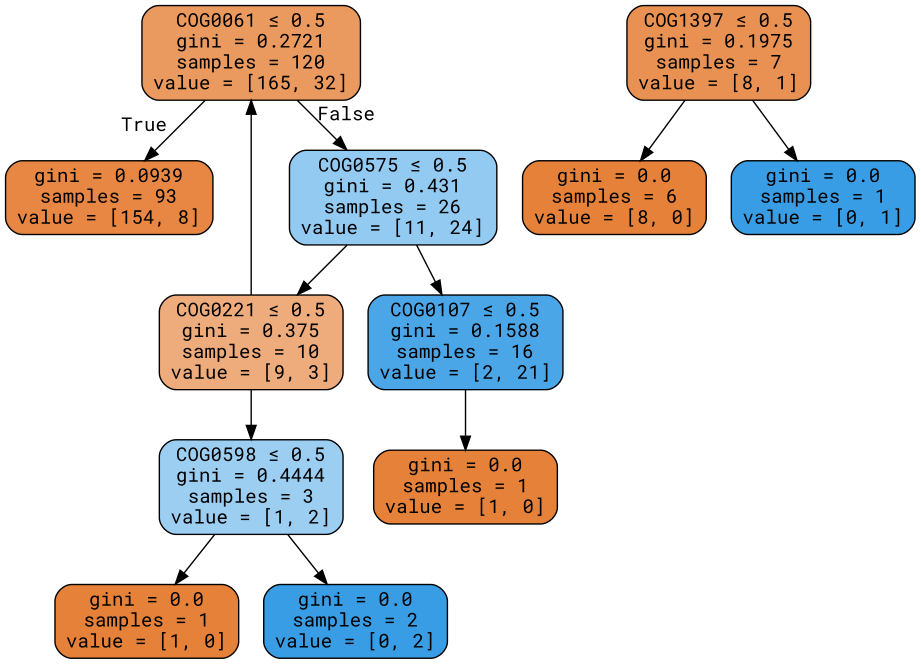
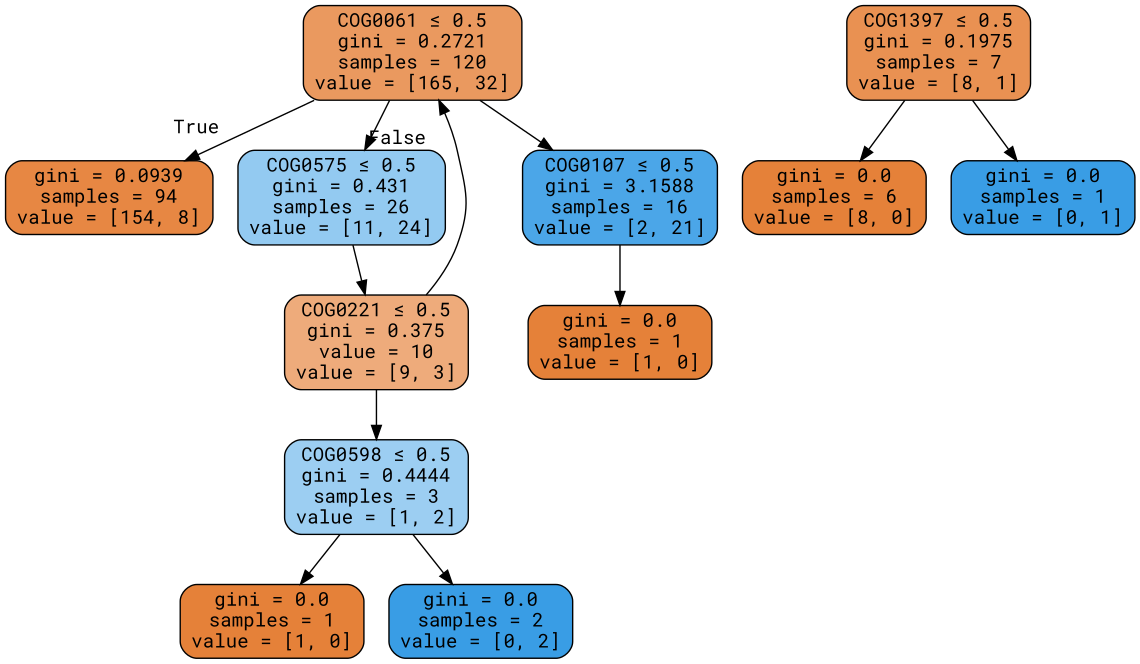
node "gini = 0.0939": text "samples = 93" -> "samples = 94"
edge "COG0575 ≤ 0.5" -> "COG0107 ≤ 0.5": now "COG0061 ≤ 0.5" -> "COG0107 ≤ 0.5"
node "COG0107 ≤ 0.5": text "gini = 0.1588" -> "gini = 3.1588"
node "COG0221 ≤ 0.5": text "samples = 10" -> "value = 10"
